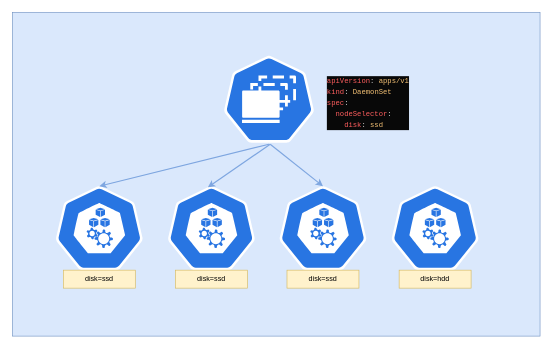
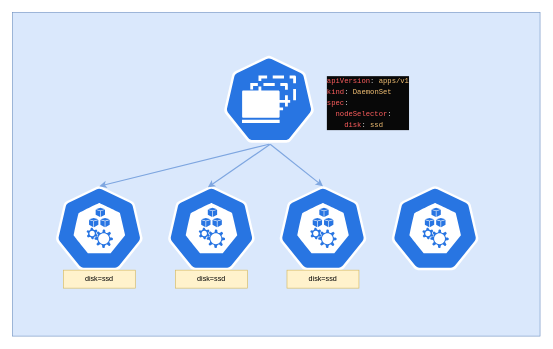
node "disk=hdd": removed
